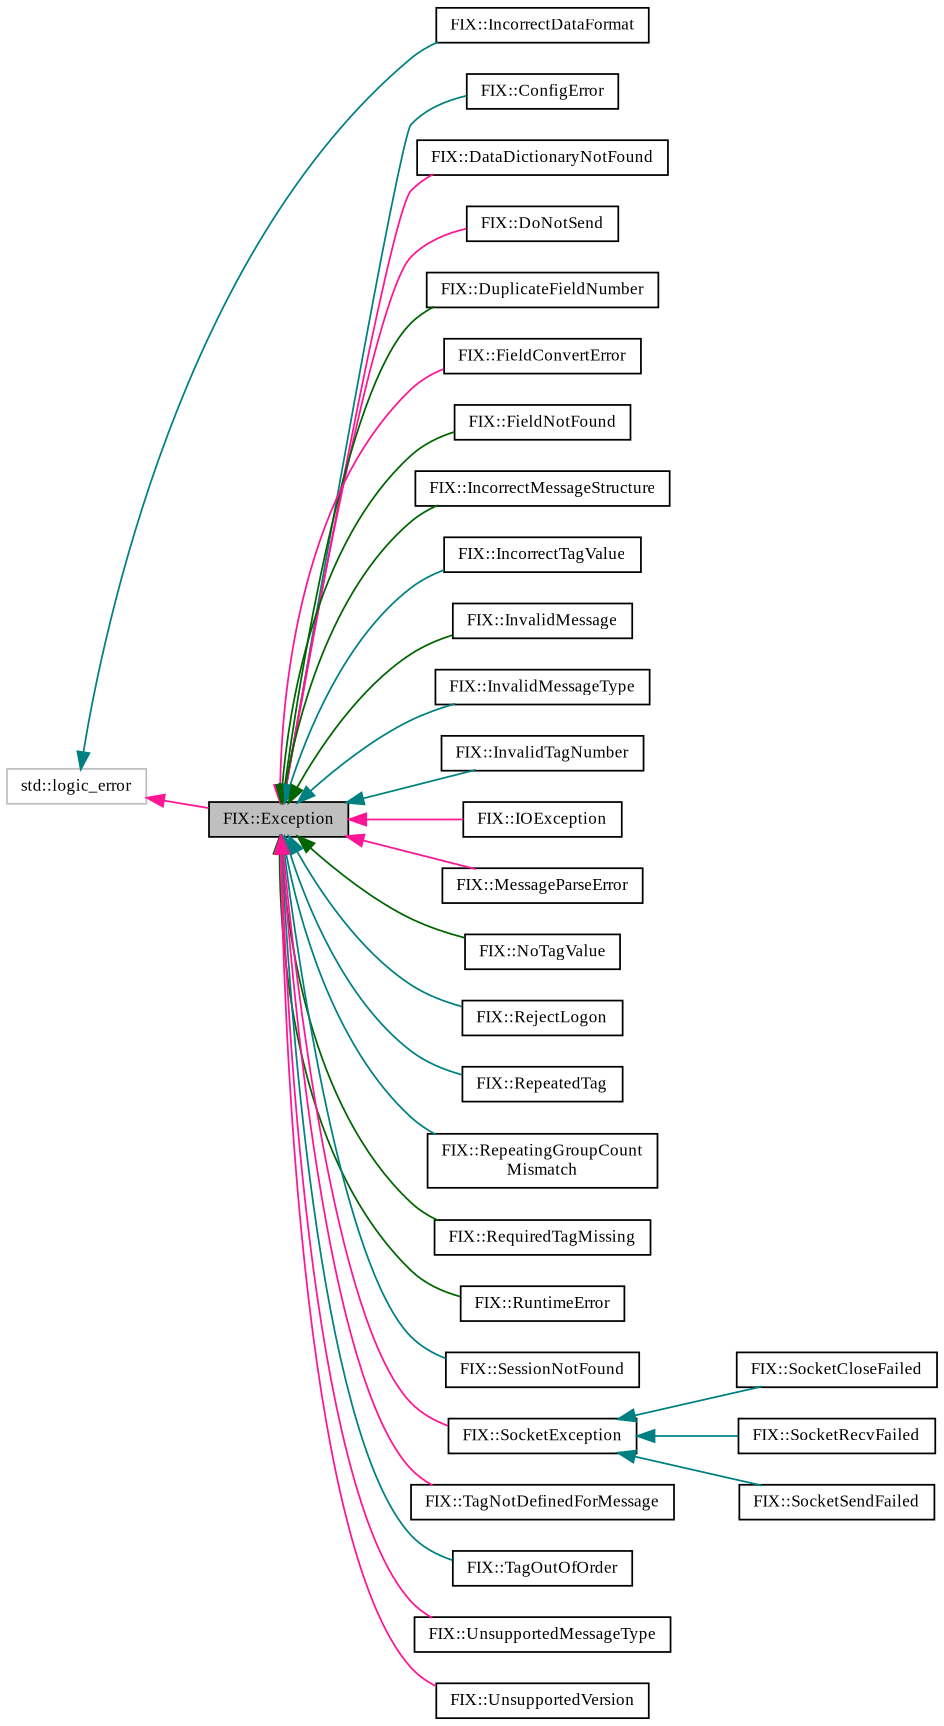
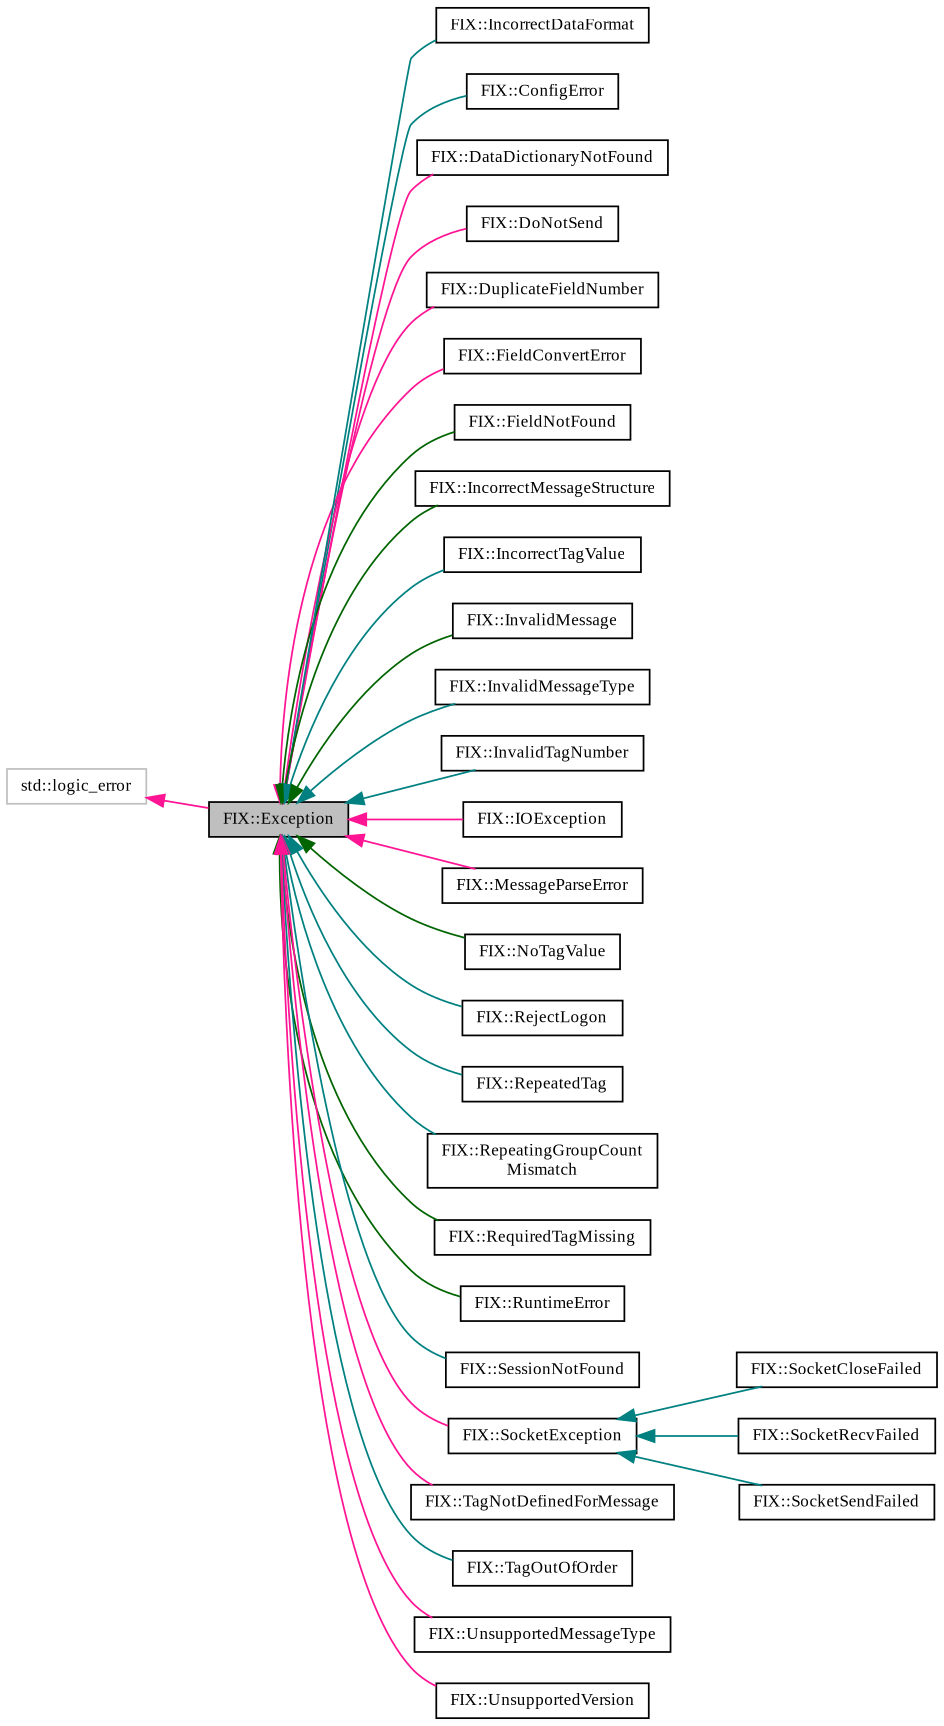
edge "FIX::IncorrectDataFormat" -> "std::logic_error": now "FIX::IncorrectDataFormat" -> "FIX::Exception"
edge "FIX::DuplicateFieldNumber" -> "FIX::Exception": color darkgreen -> deeppink
